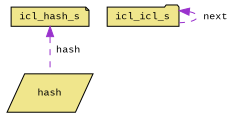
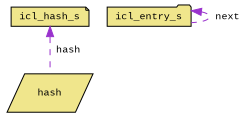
node "icl_icl_s": label "icl_icl_s" -> "icl_entry_s"
